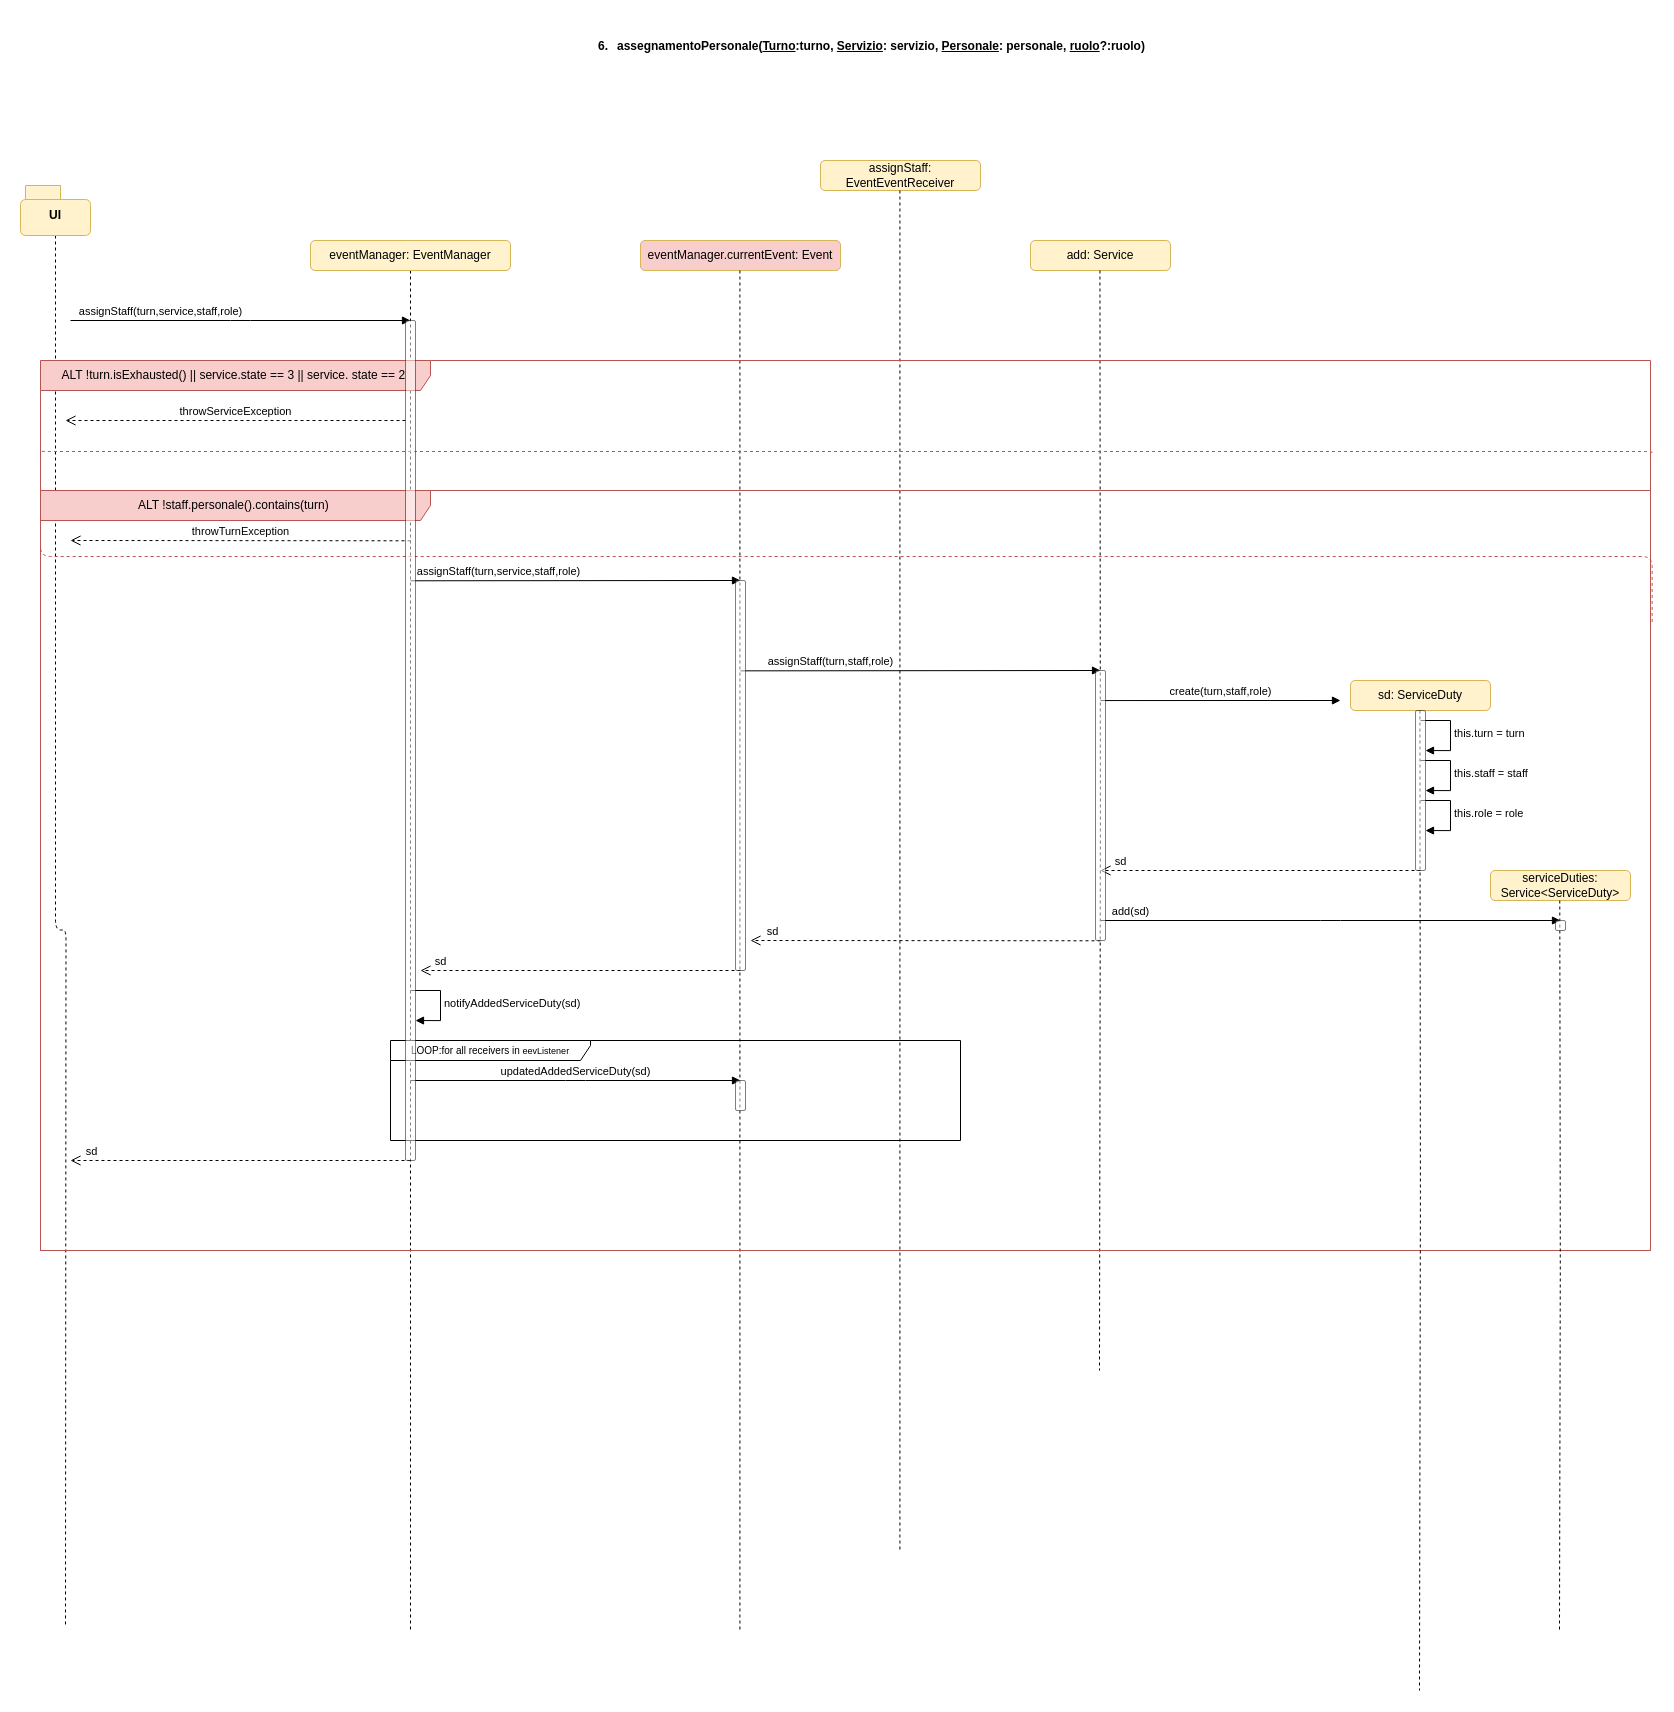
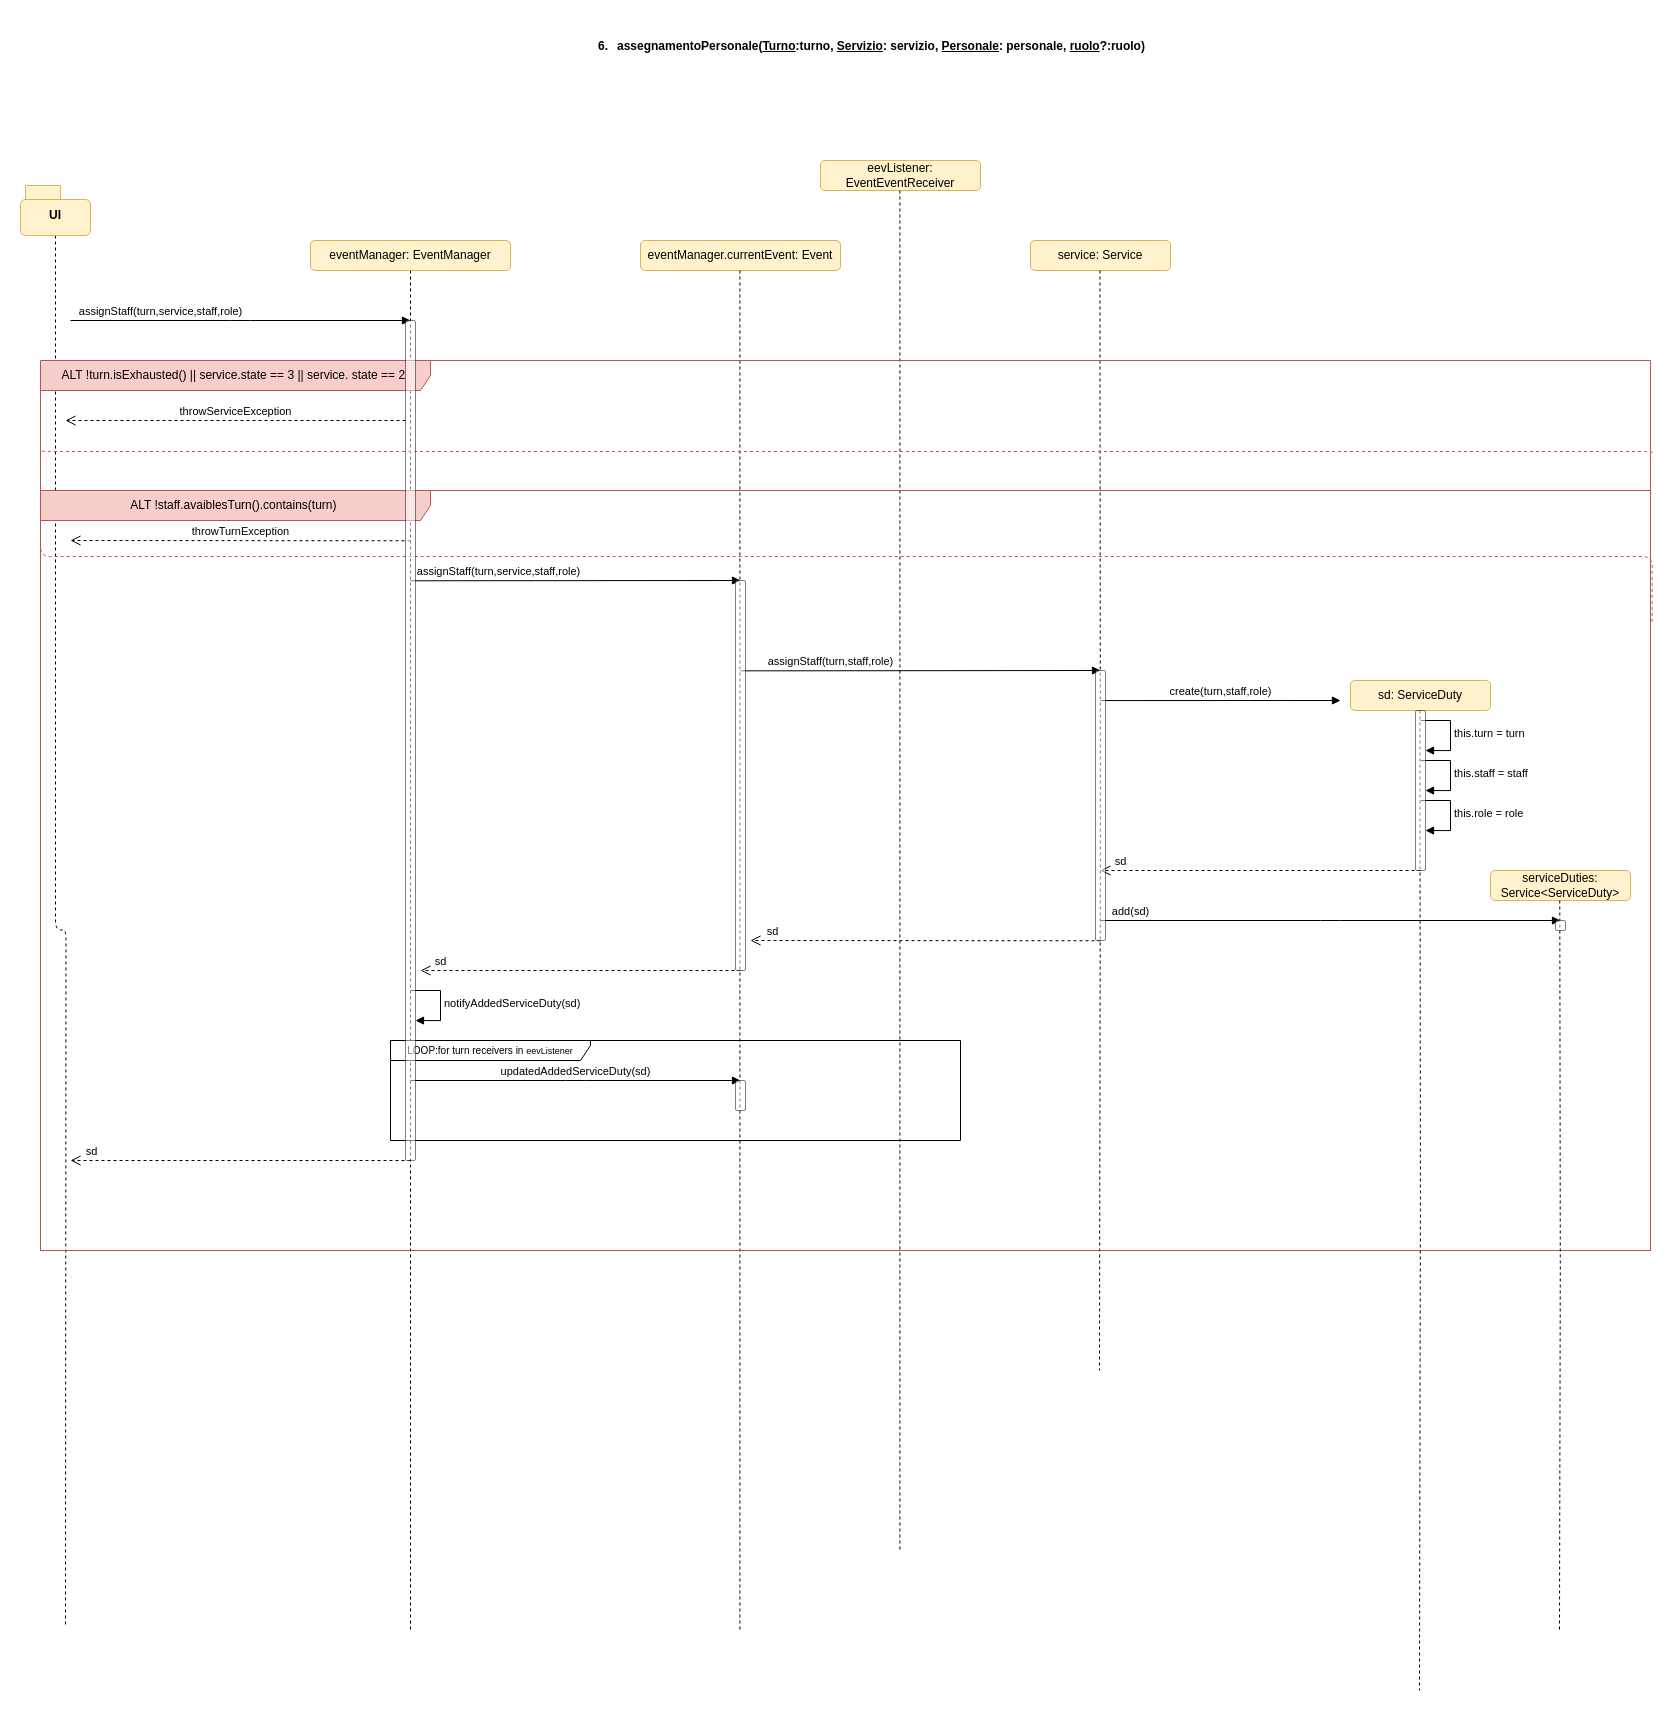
node "assignStaff: EventEventReceiver": label "assignStaff: EventEventReceiver" -> "eevListener: EventEventReceiver"
node "eventManager.currentEvent: Event": fillcolor #f8cecc -> #fff2cc
node "add: Service": label "add: Service" -> "service: Service"
node "ALT !staff.personale().contains(turn)": label "ALT !staff.personale().contains(turn)" -> "ALT !staff.avaiblesTurn().contains(turn)"
node "LOOP:for all receivers in eevListener": label "LOOP:for all receivers in eevListener" -> "LOOP:for turn receivers in eevListener"
